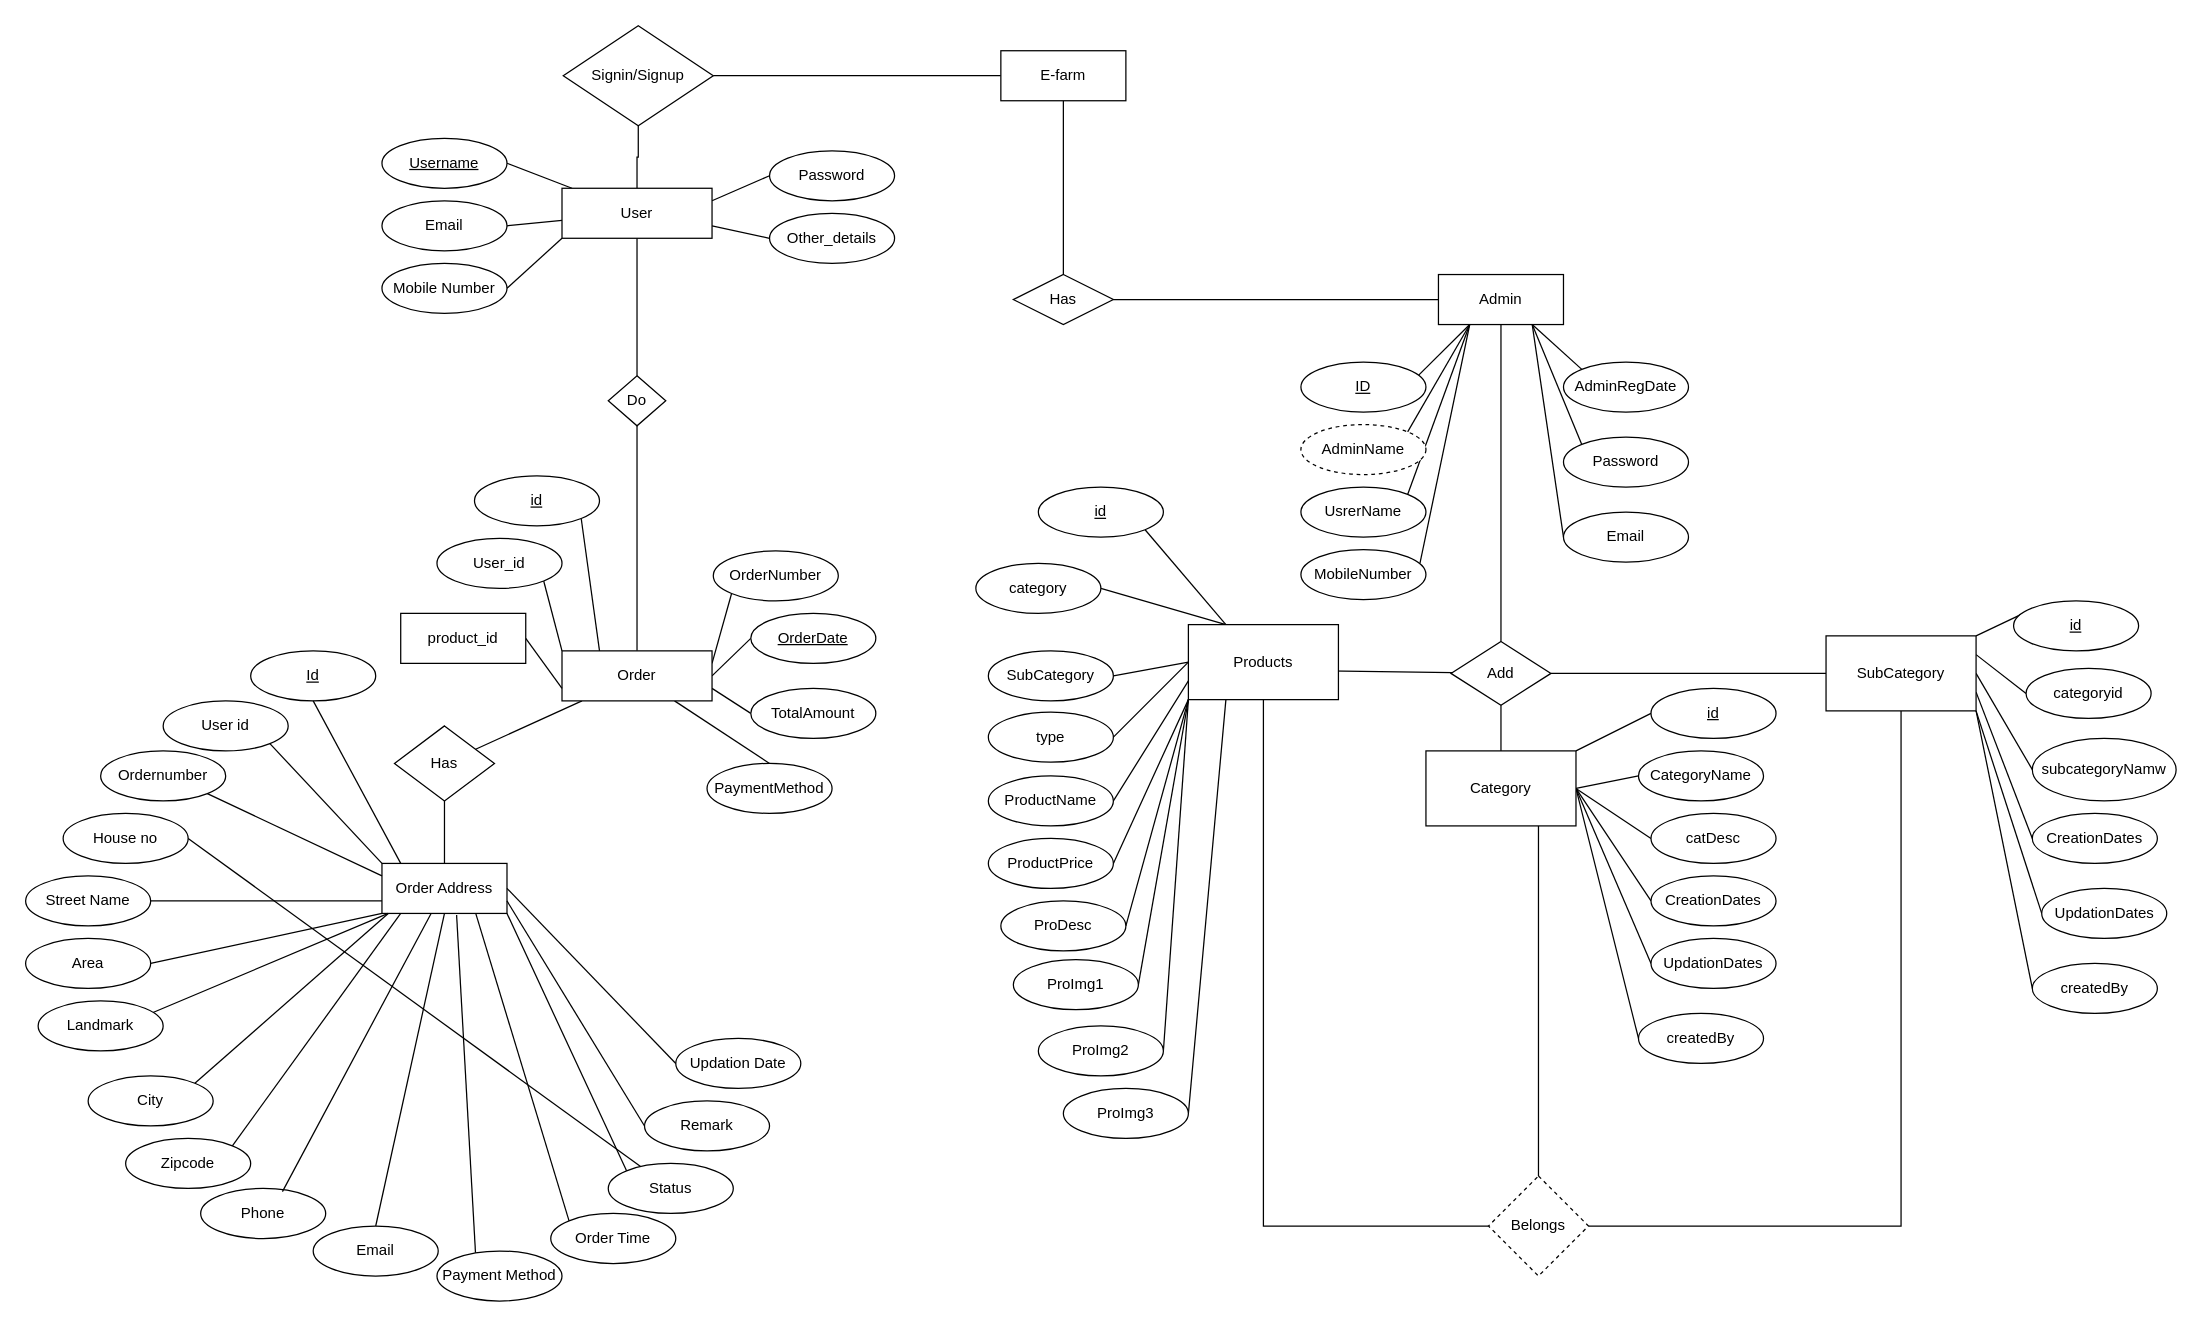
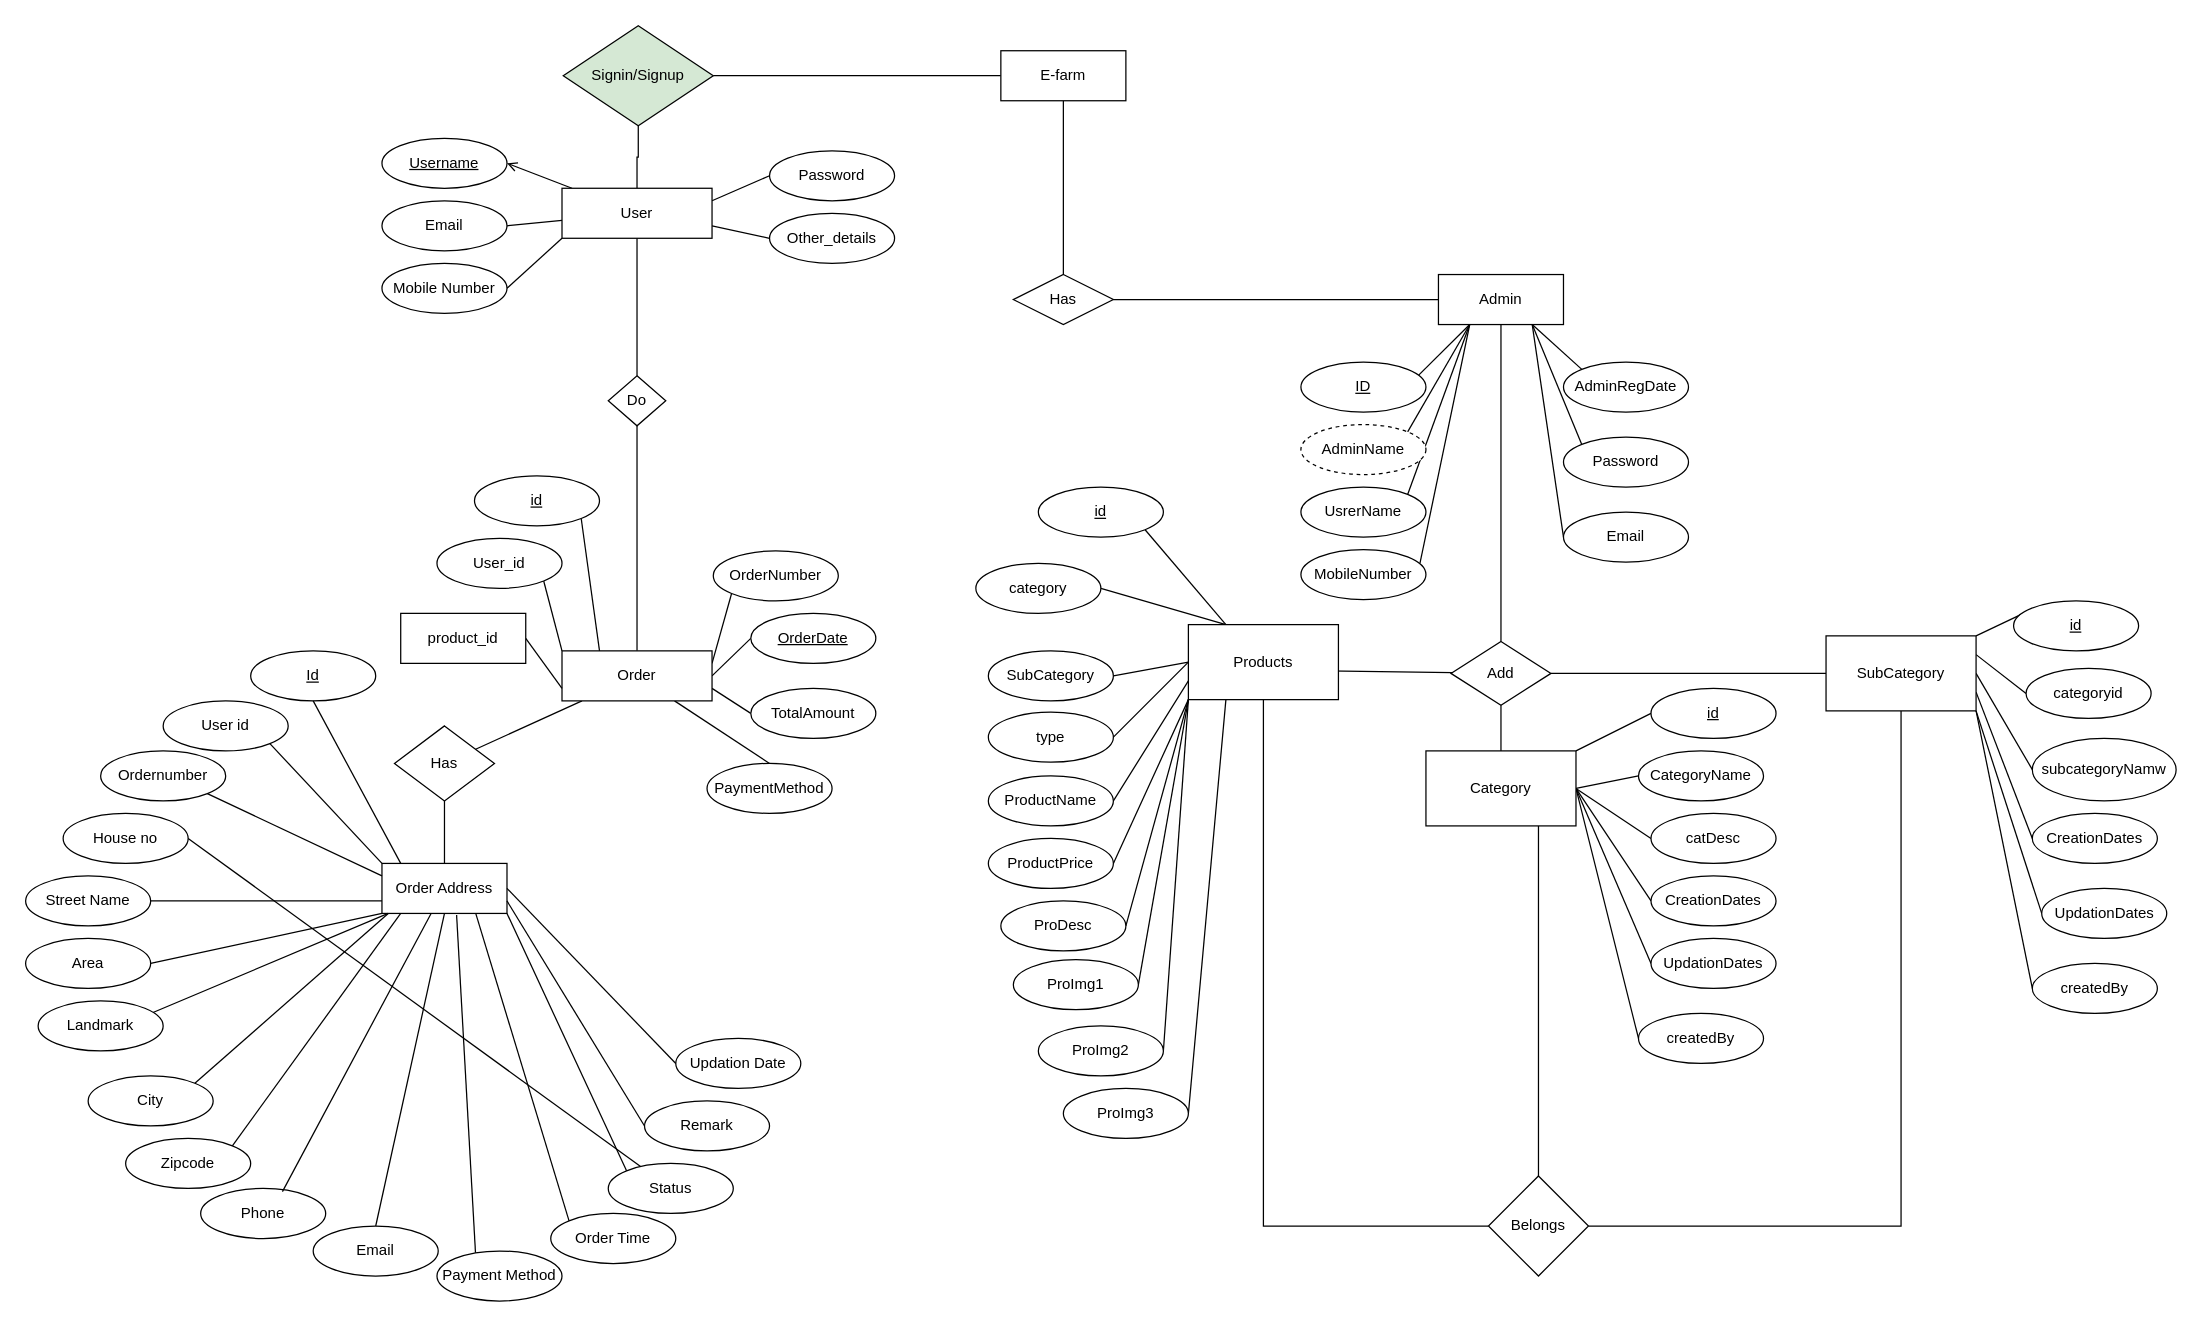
node "Signin/Signup": fillcolor #ffffff -> #d5e8d4
edge "Username" -- "User": arrowhead none -> open
node "Belongs": style dashed -> solid
